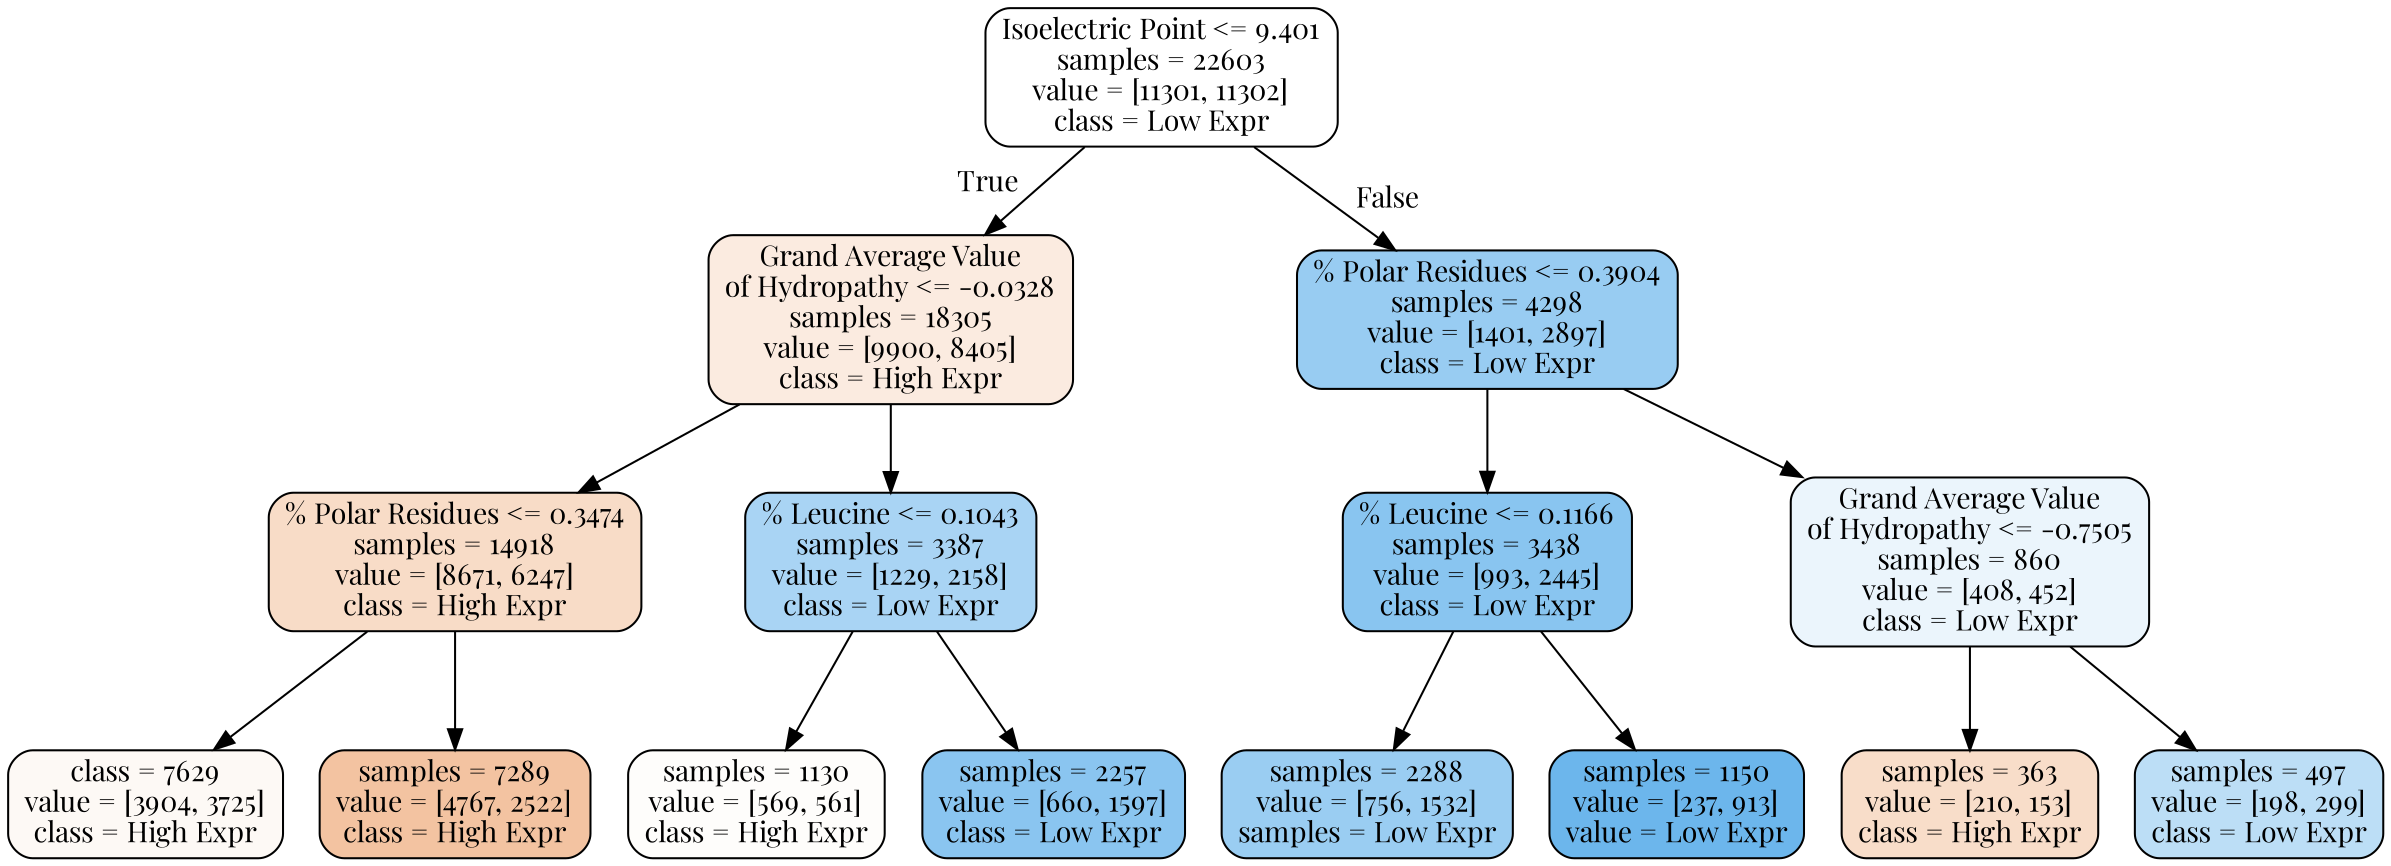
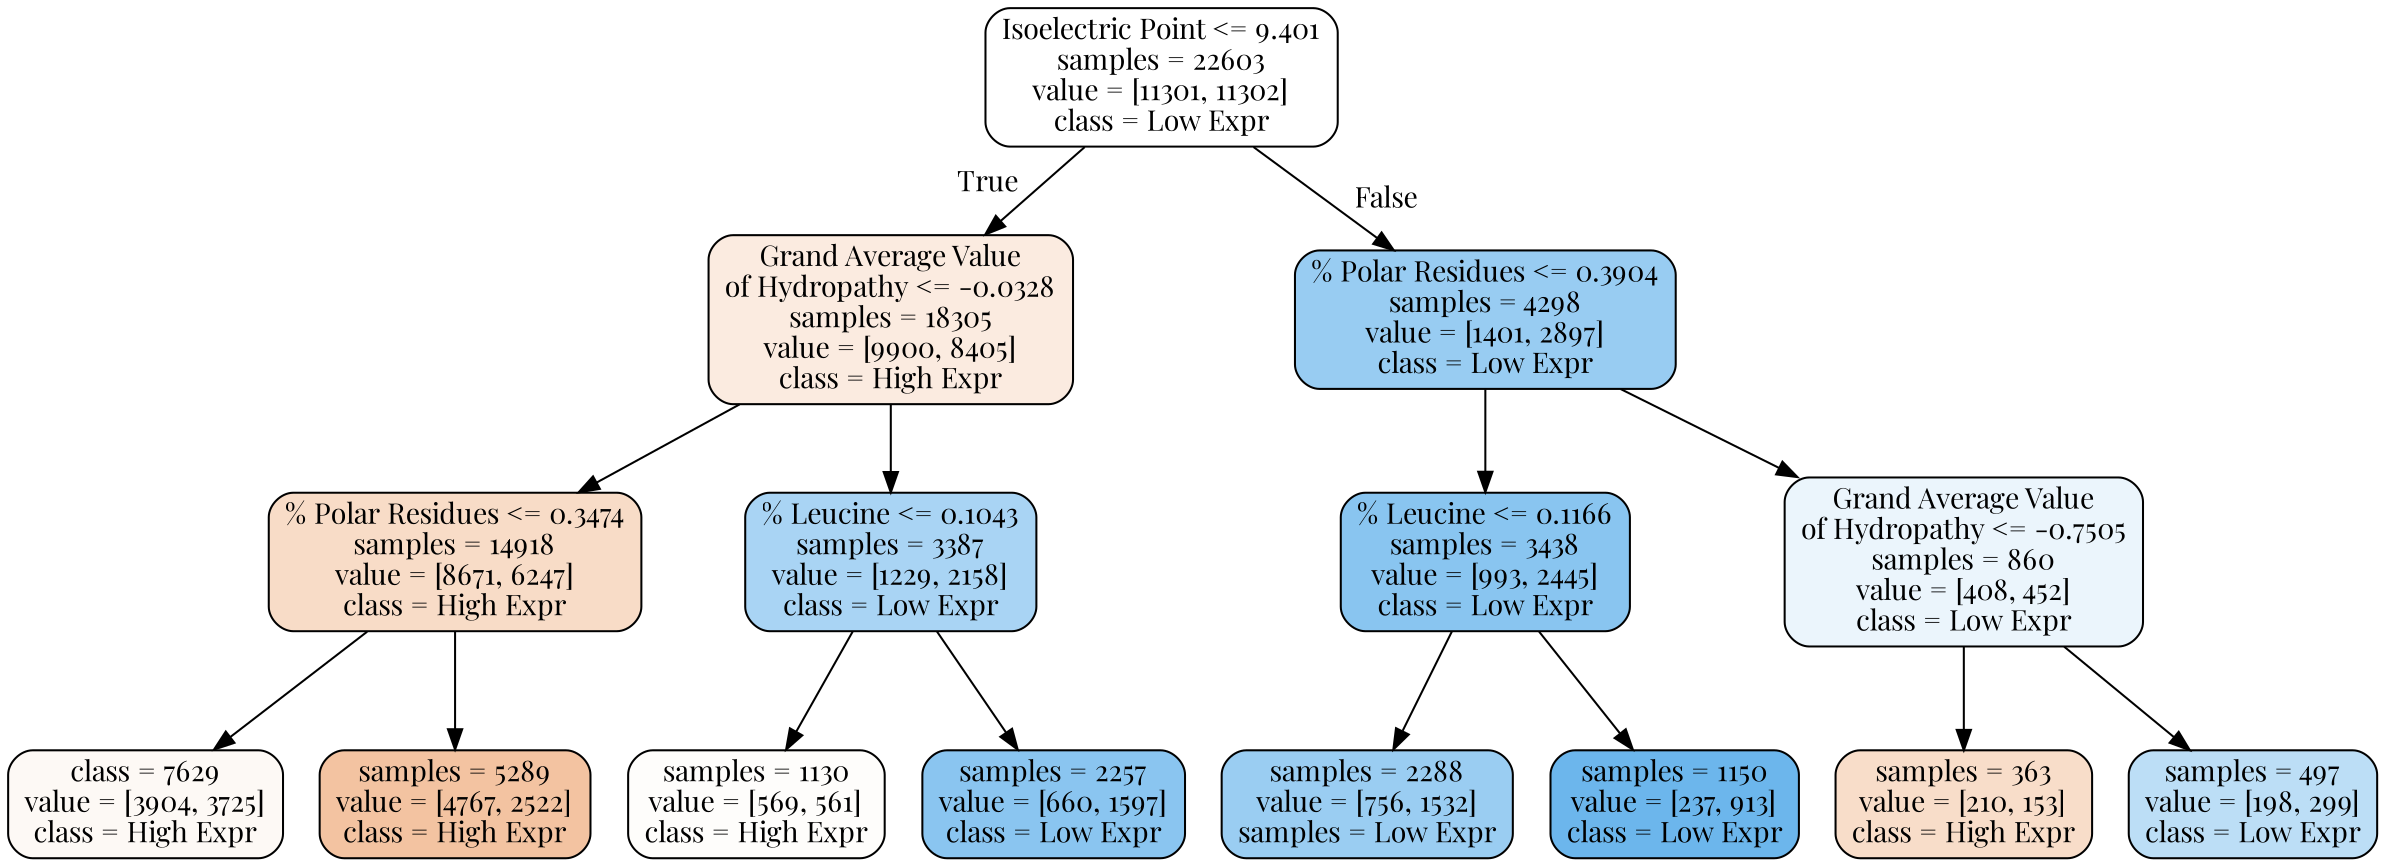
node "samples = 7289 value = [4767, 2522] class = High Expr": label "samples = 7289 value = [4767, 2522] class = High Expr" -> "samples = 5289 value = [4767, 2522] class = High Expr"
node "samples = 1150 value = [237, 913] value = Low Expr": label "samples = 1150 value = [237, 913] value = Low Expr" -> "samples = 1150 value = [237, 913] class = Low Expr"
